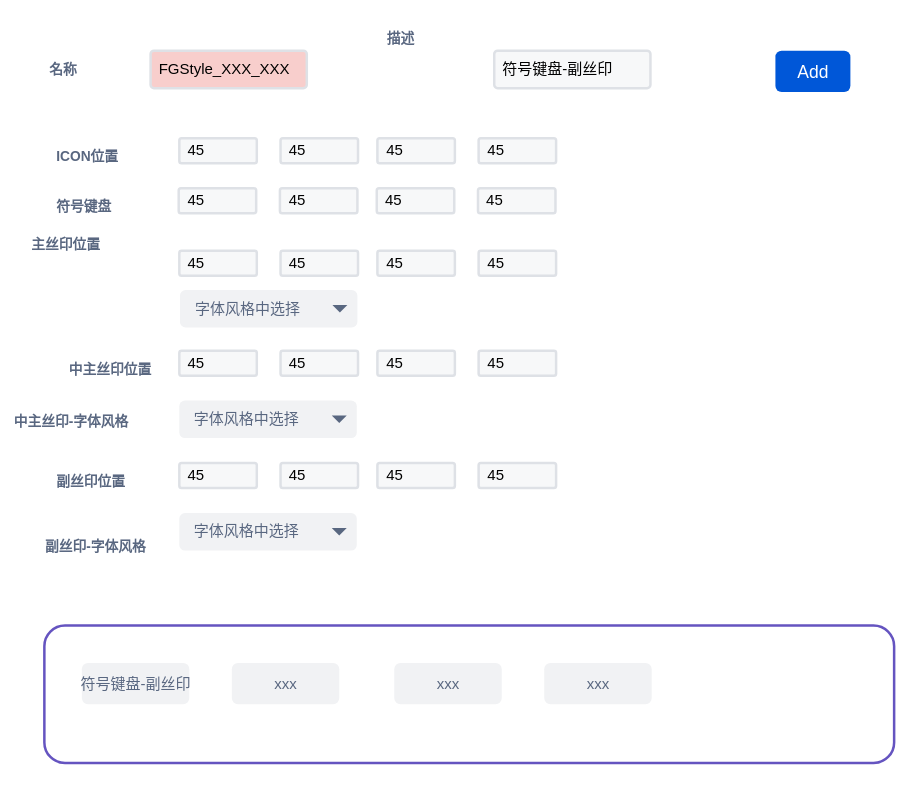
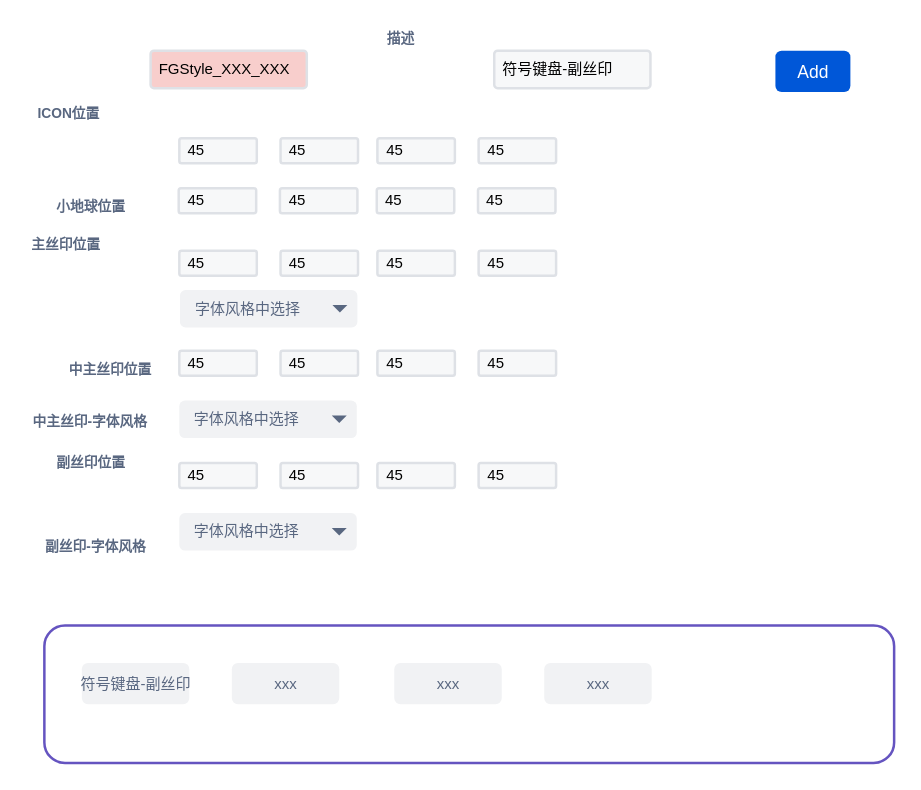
node "名称": removed
node "ICON位置": moved (92, 157) -> (73, 113)
node "符号键盘": label "符号键盘" -> "小地球位置"
node "中主丝印-字体风格": moved (69, 421) -> (88, 421)
node "副丝印位置": moved (92, 482) -> (92, 463)
